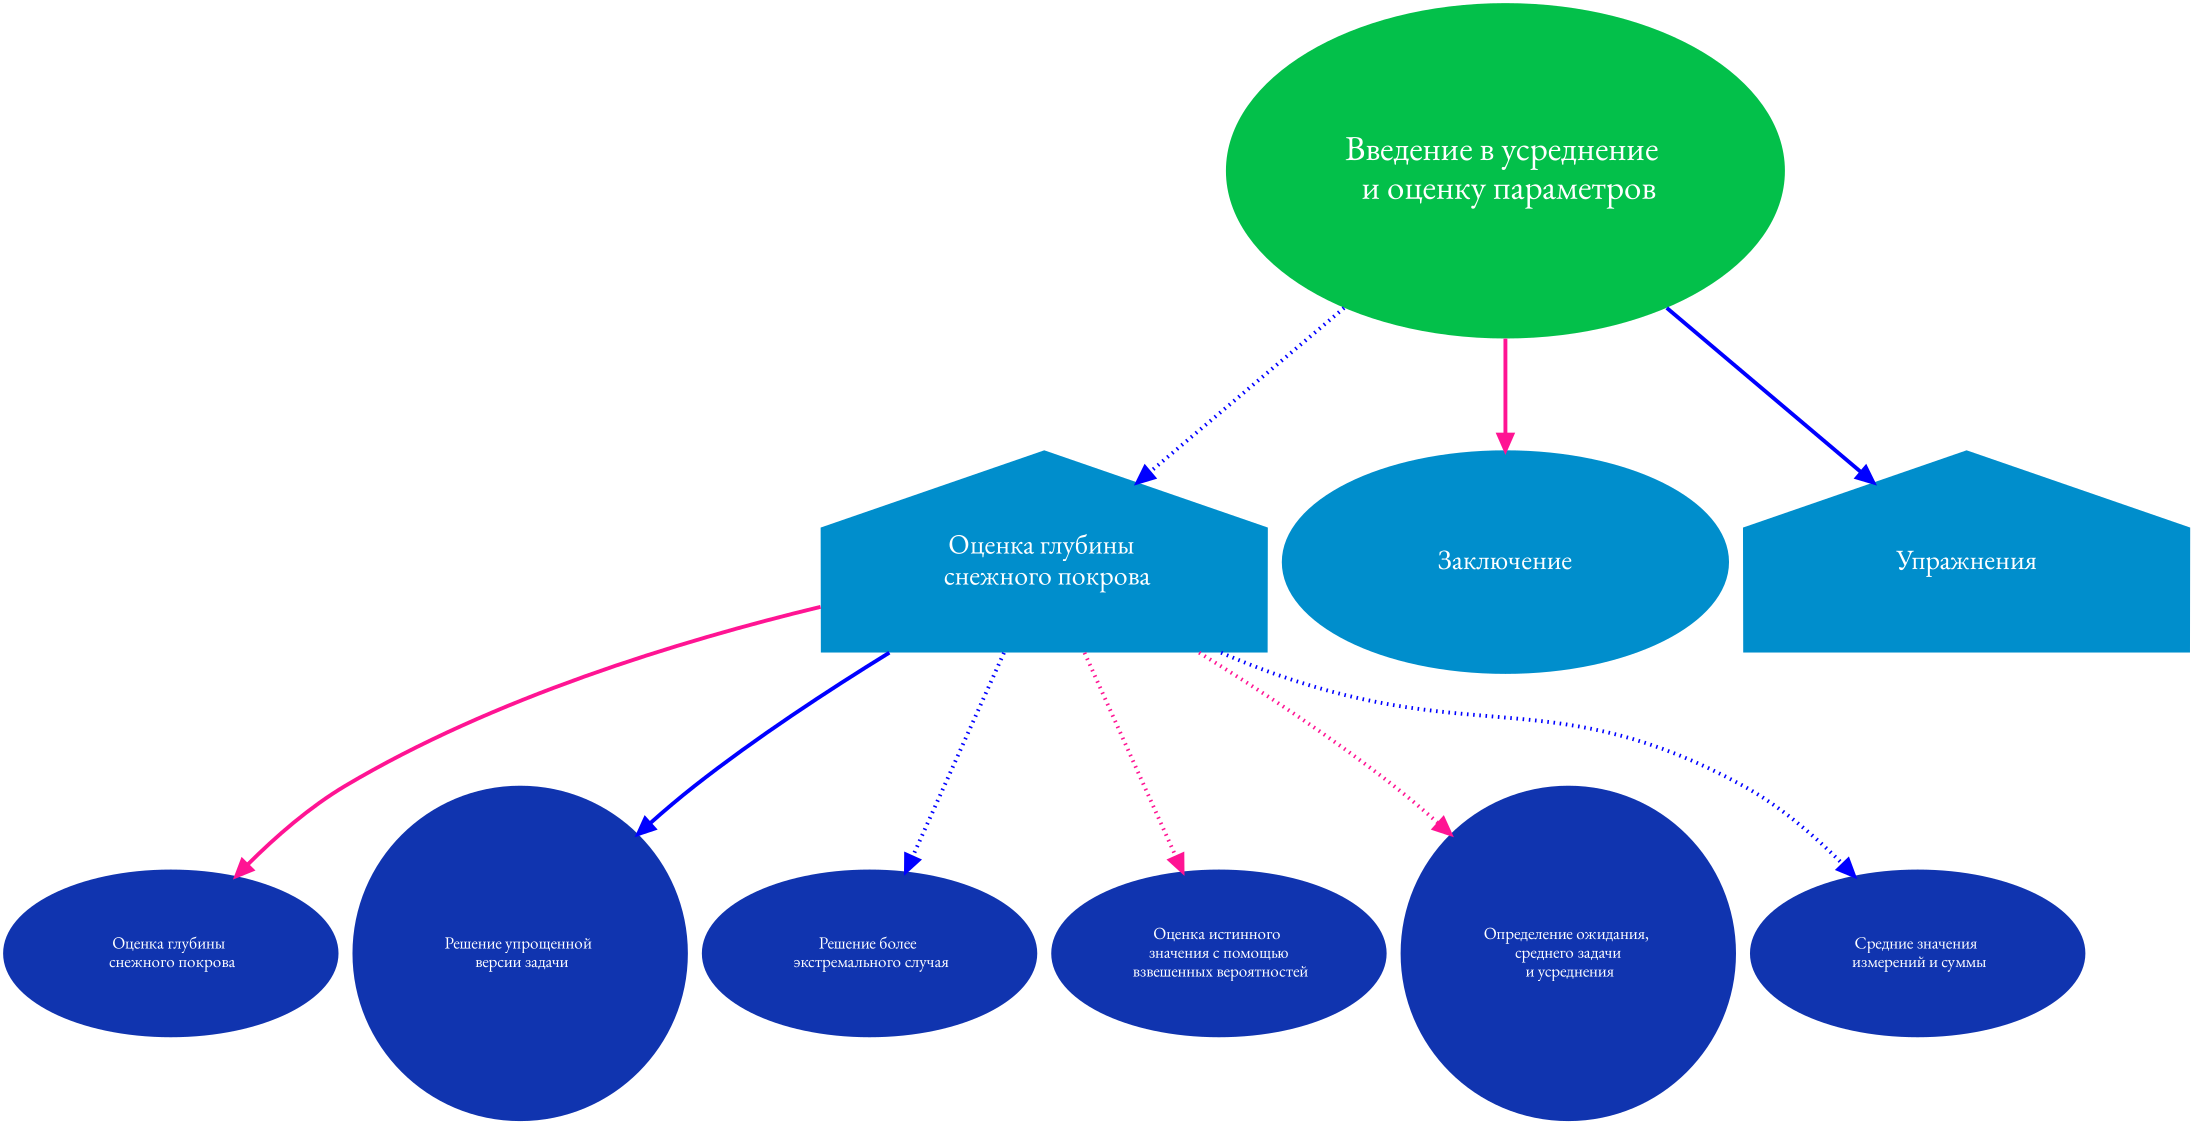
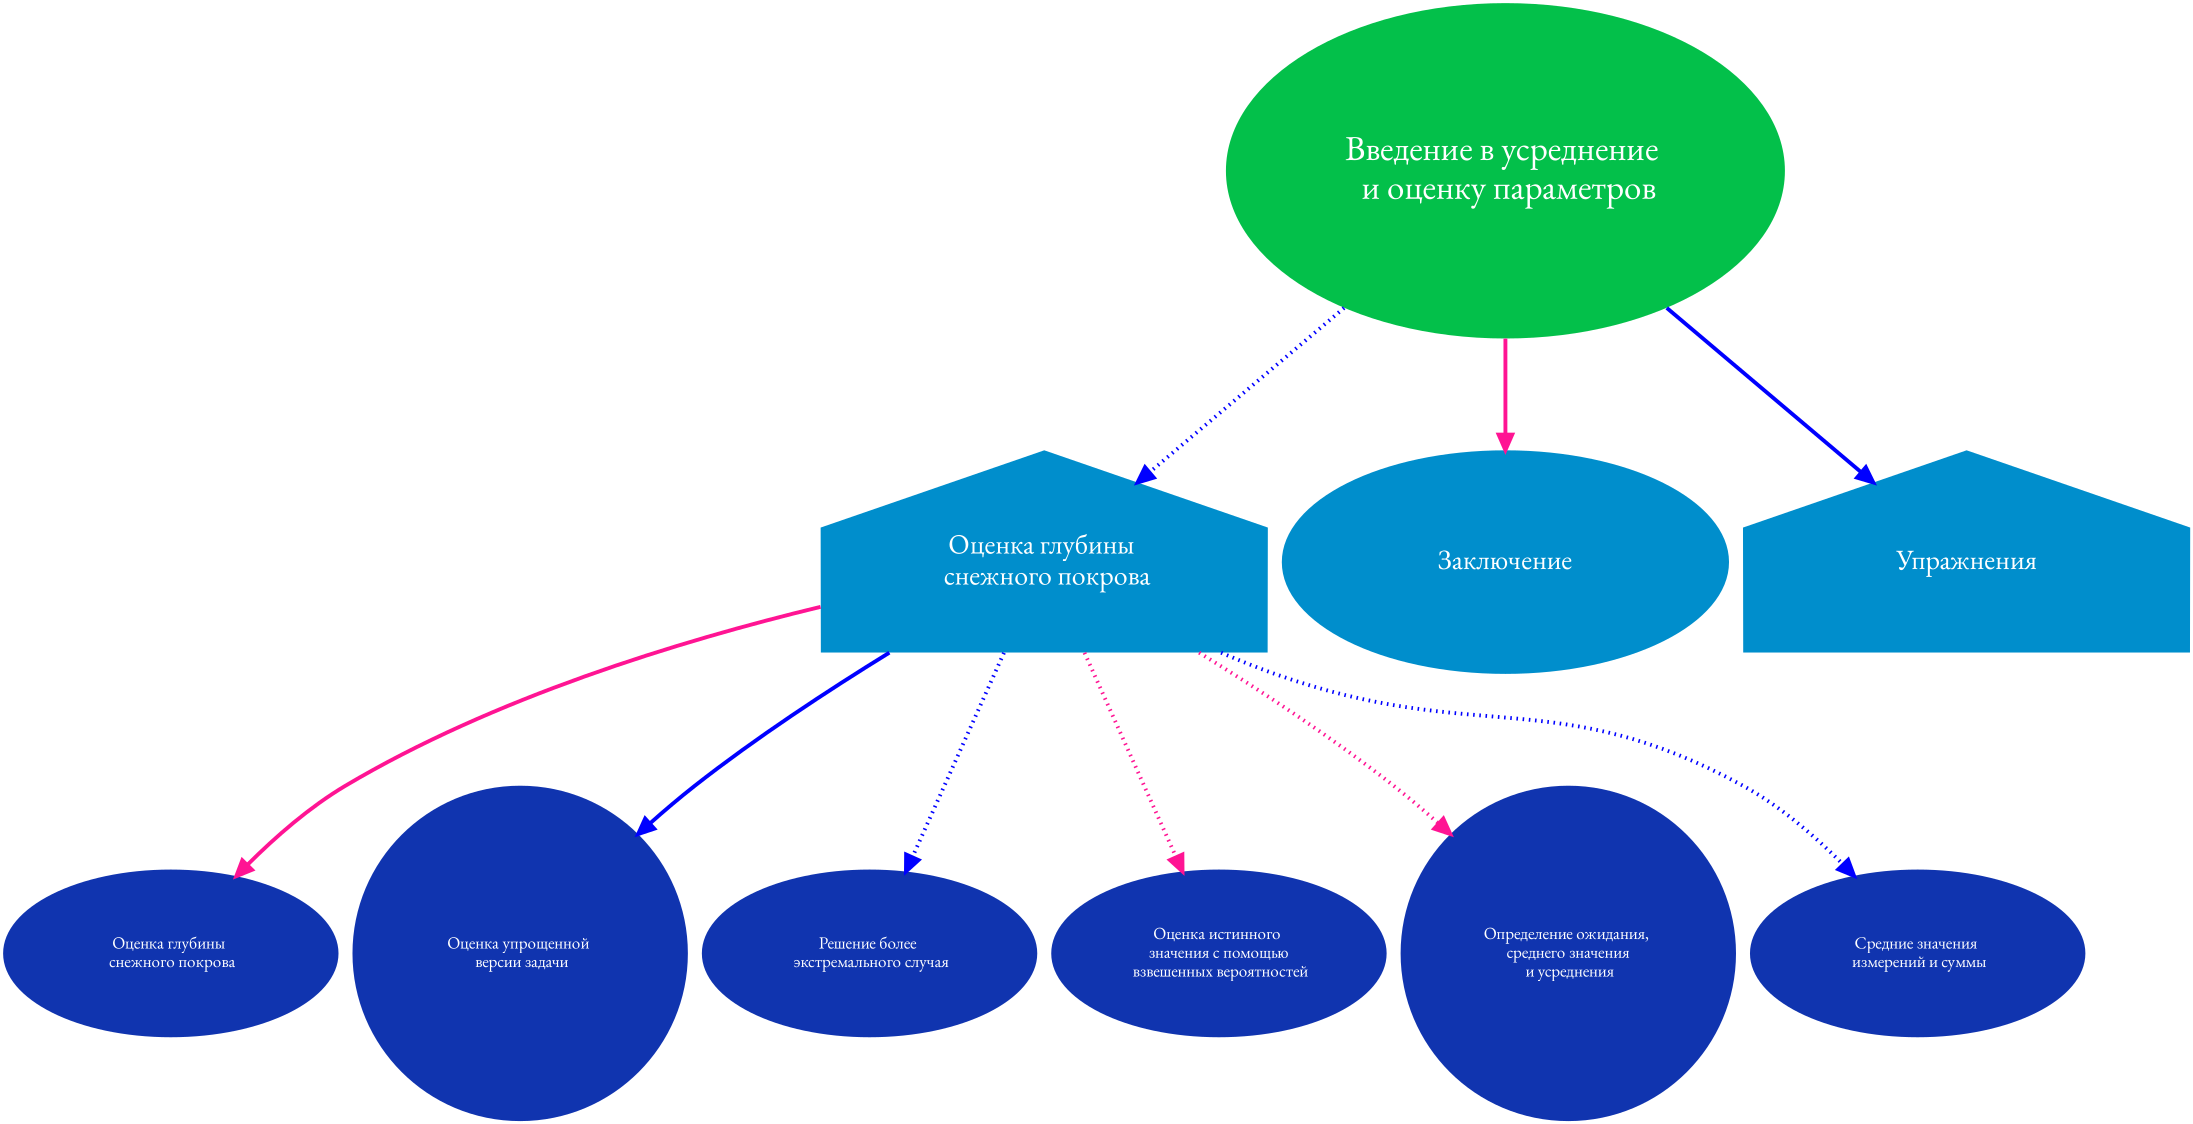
node "Решение упрощенной версии задачи": label "Решение упрощенной версии задачи" -> "Оценка упрощенной версии задачи"
node "Определение ожидания, среднего задачи и усреднения": label "Определение ожидания, среднего задачи и усреднения" -> "Определение ожидания, среднего значения и усреднения"
